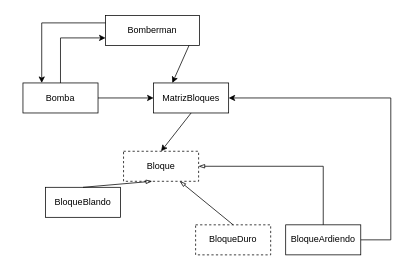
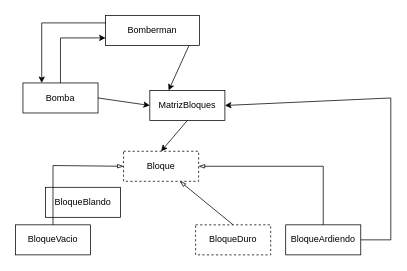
node "MatrizBloques": moved (191, 98) -> (187, 105)
edge "BloqueVacio" -> "Bloque": added
edge "BloqueBlando" -> "Bloque": removed
node "BloqueVacio": added
